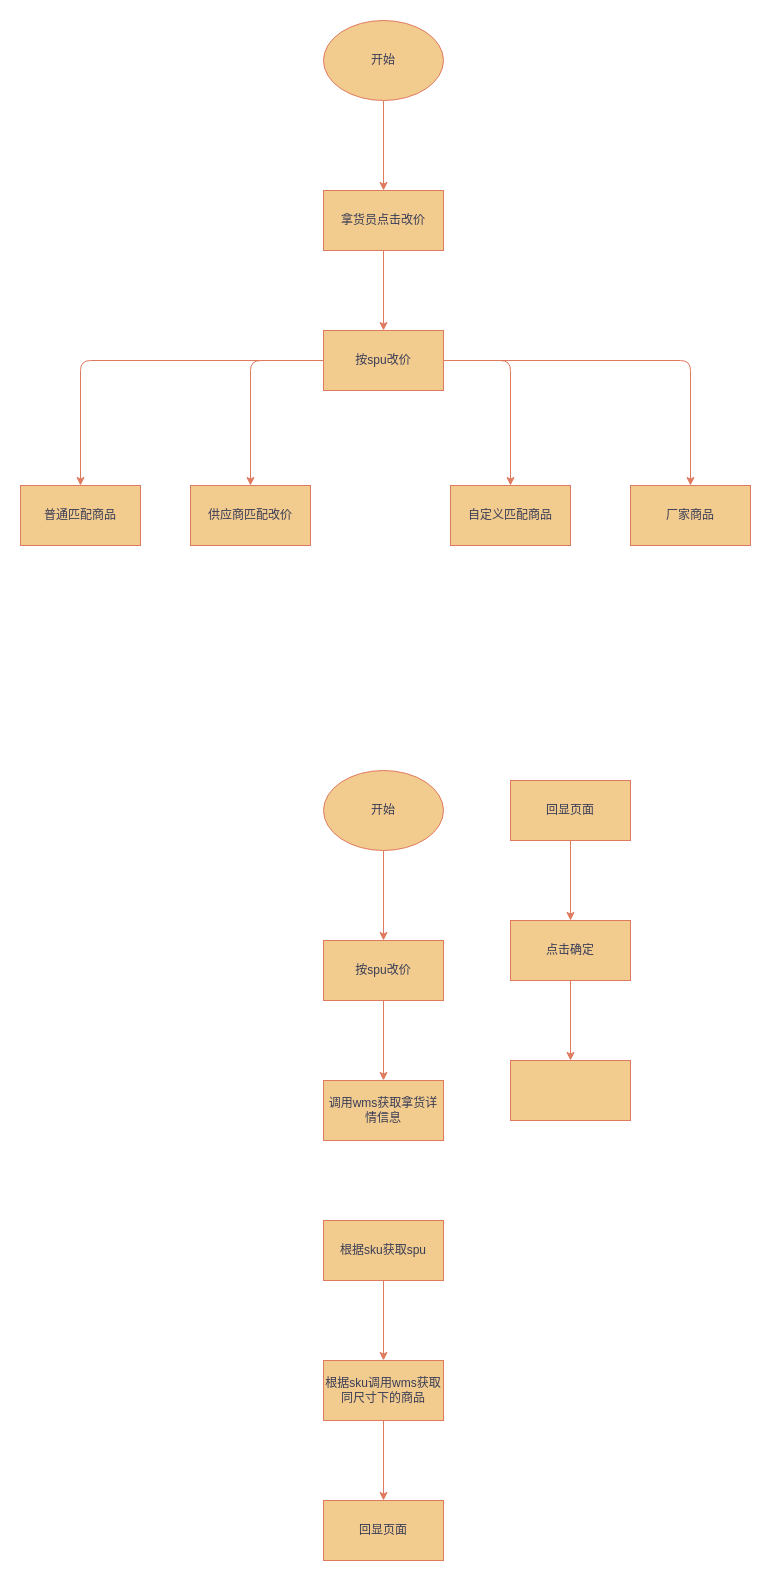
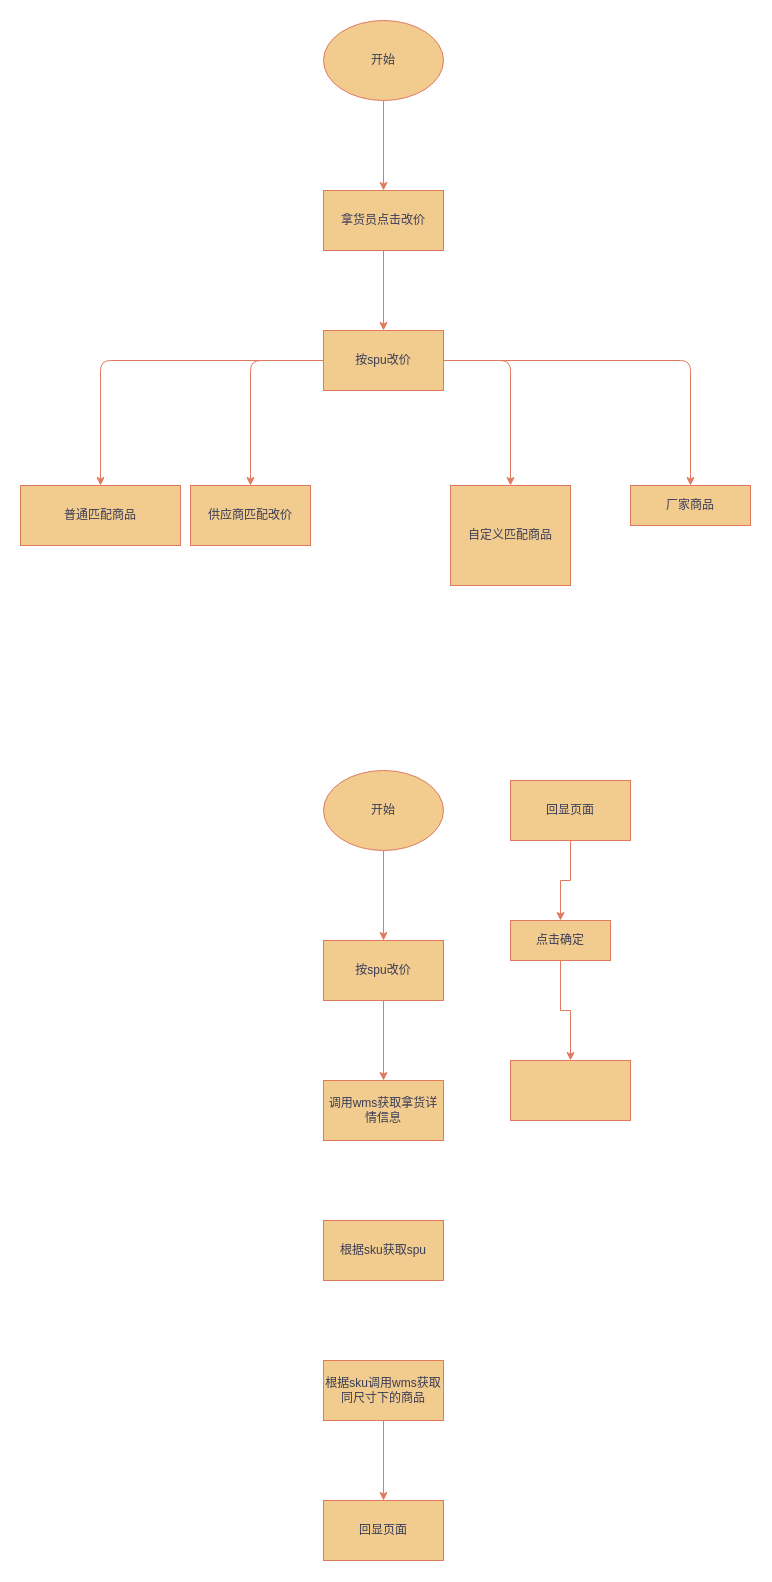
node "普通匹配商品": size 120x60 -> 160x60
node "自定义匹配商品": size 120x60 -> 120x100
node "厂家商品": size 120x60 -> 120x40
node "点击确定": size 120x60 -> 100x40
edge "根据sku获取spu" -> "根据sku调用wms获取同尺寸下的商品": removed
